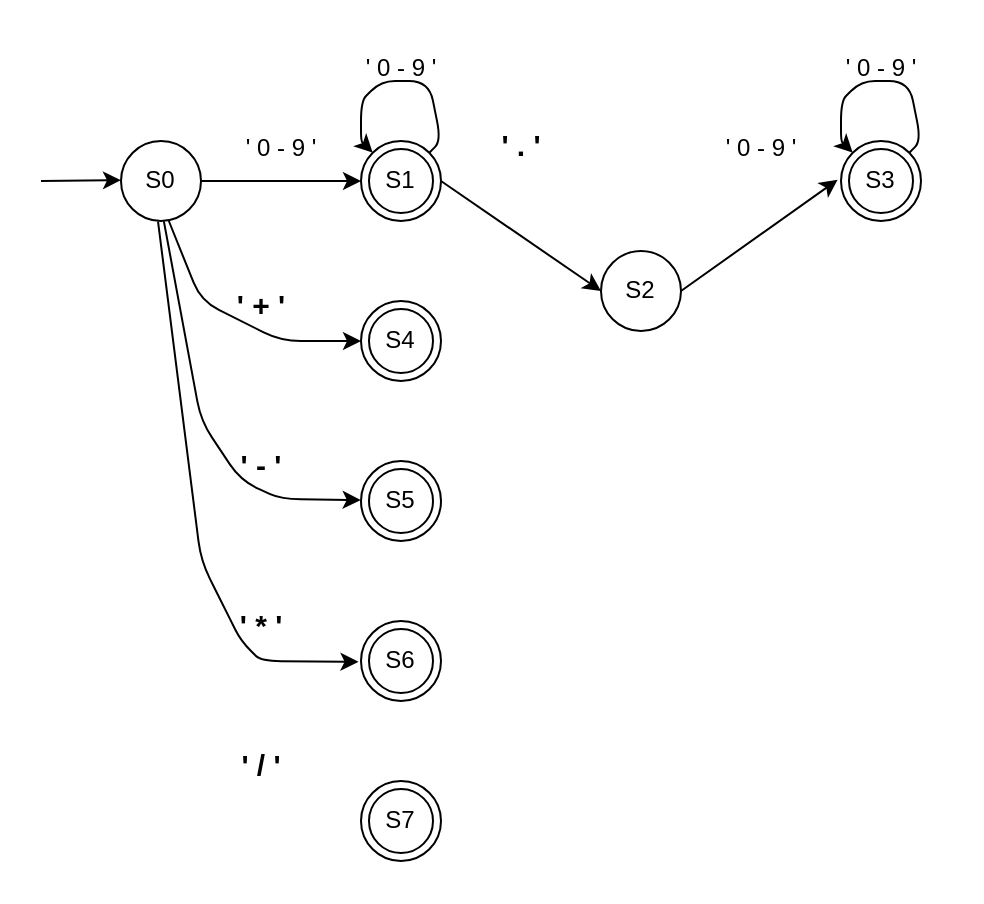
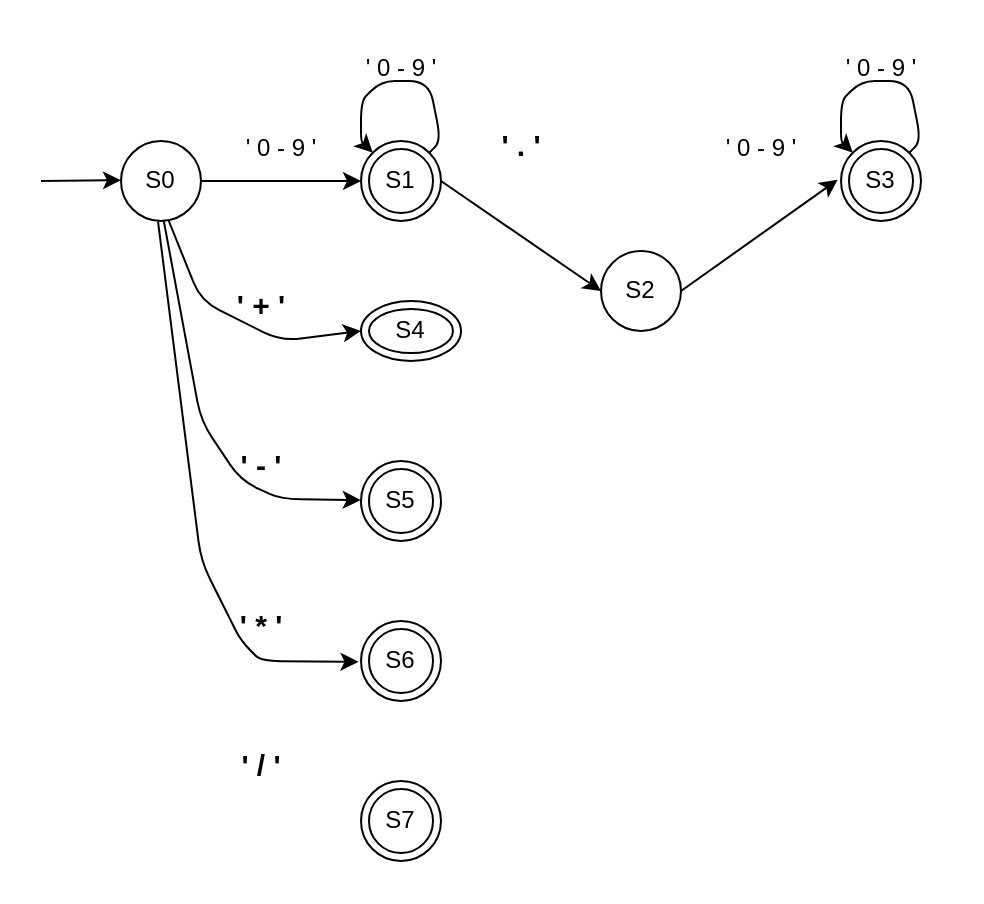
node "S4": size 80x80 -> 100x60
